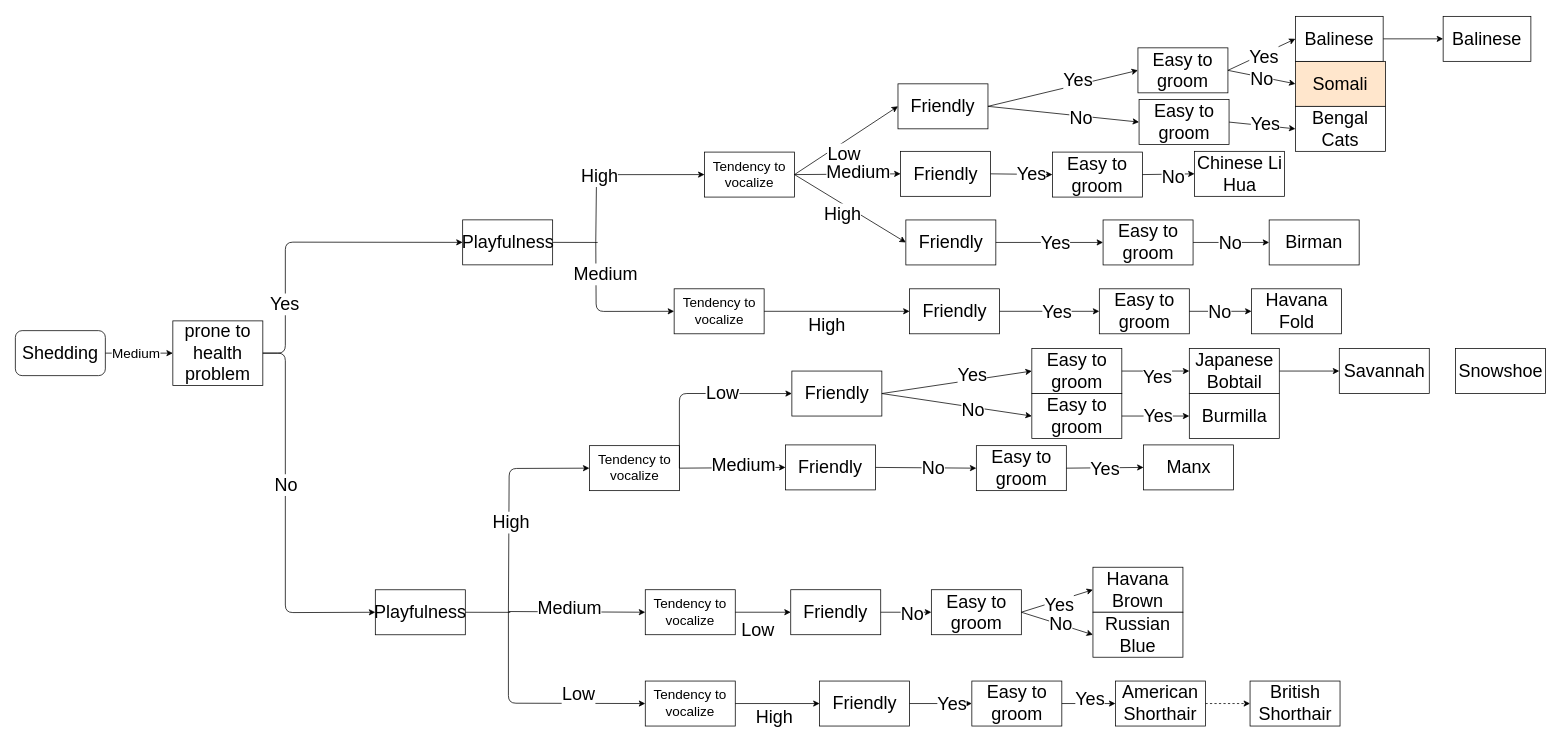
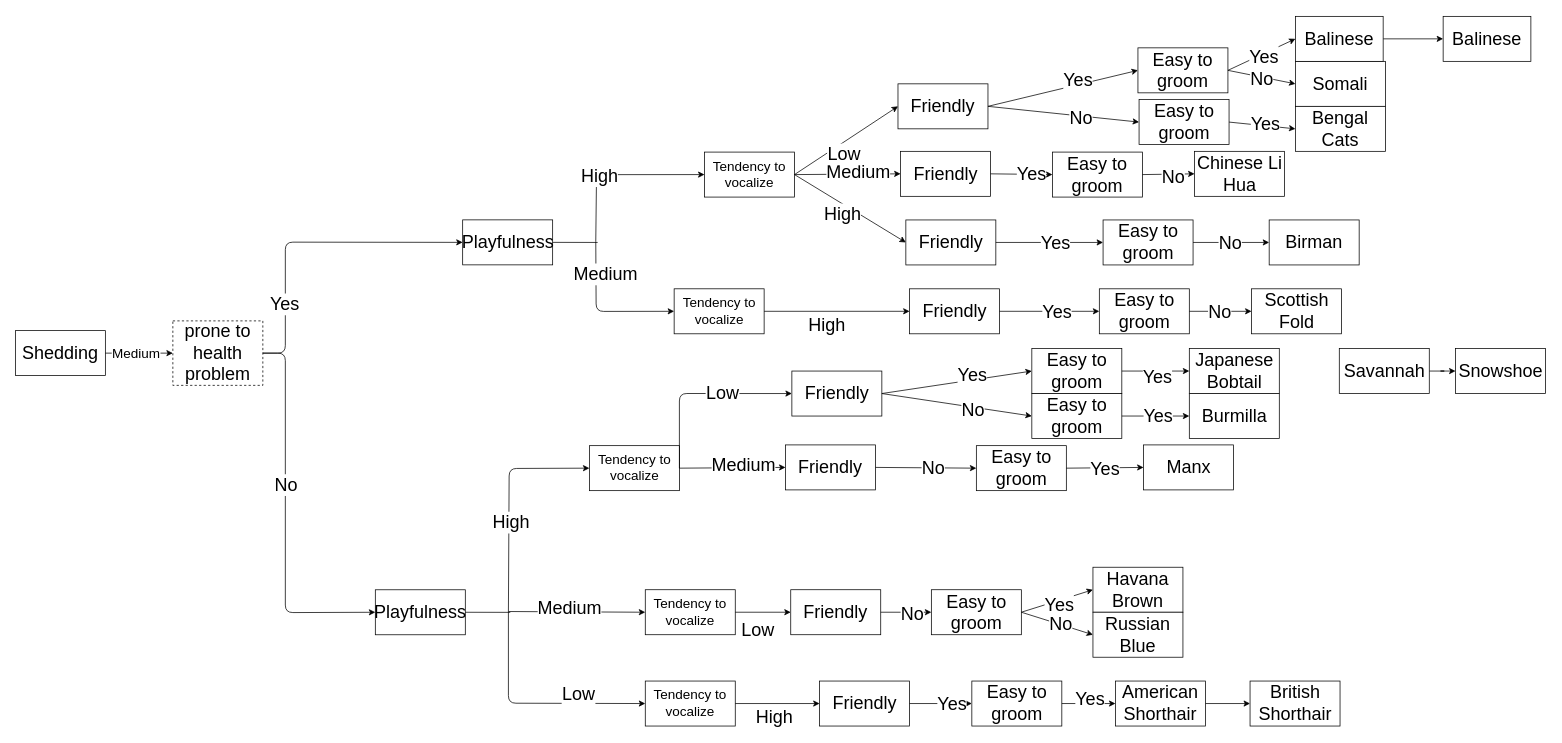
node "Somali": fillcolor #ffe6cc -> #ffffff
node "Havana Fold": label "Havana Fold" -> "Scottish Fold"
node "Shedding": shape rounded rectangle -> rectangle
node "prone to health problem": style solid -> dashed
edge "Japanese Bobtail" -> "Savannah": removed
edge "Savannah" -> "Snowshoe": added
edge "American Shorthair" -> "British Shorthair": style dashed -> solid
